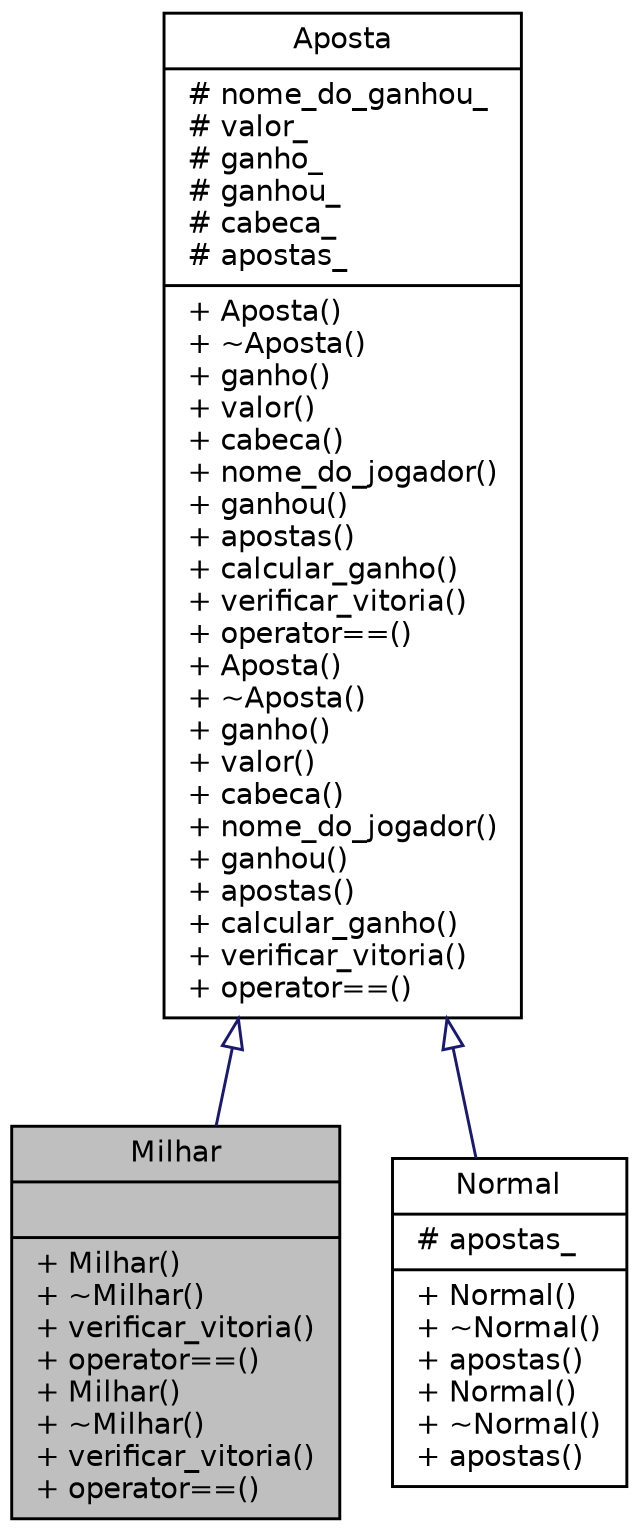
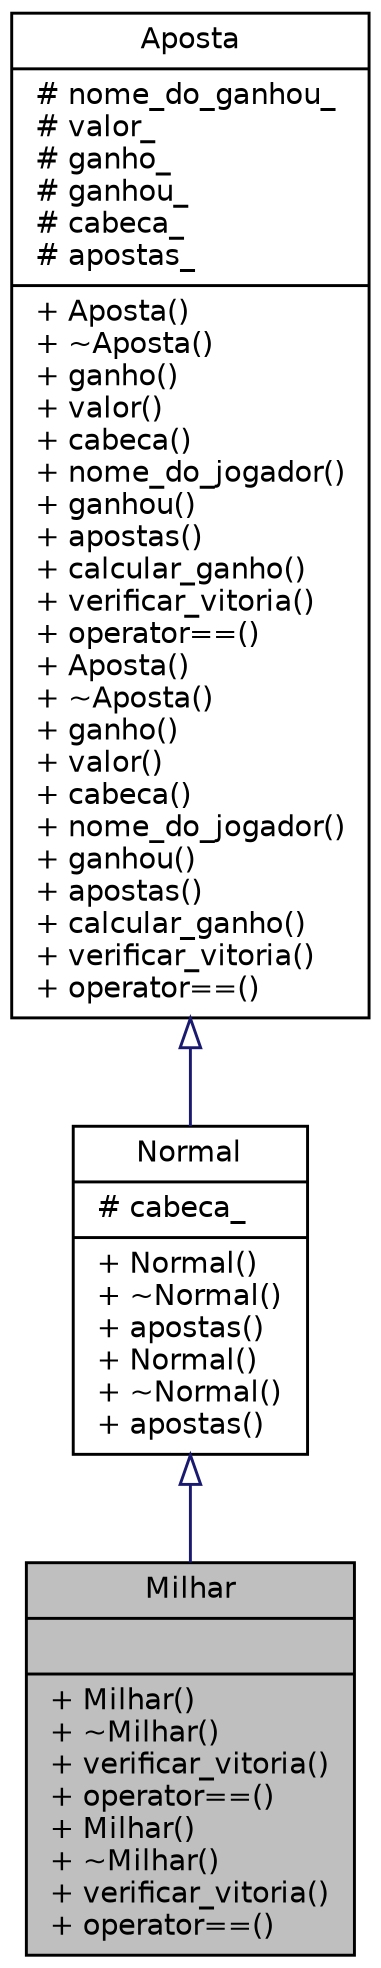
edge "Milhar" -> "Aposta": now "Milhar" -> "Normal"
node "Normal": text "# apostas_" -> "# cabeca_"
